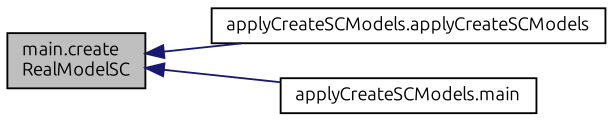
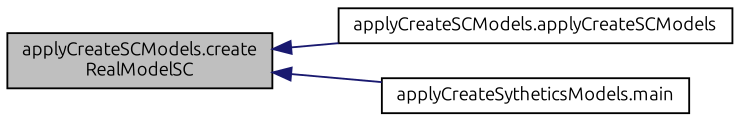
node "main.create RealModelSC": label "main.create RealModelSC" -> "applyCreateSCModels.create RealModelSC"
node "applyCreateSCModels.main": label "applyCreateSCModels.main" -> "applyCreateSytheticsModels.main"
